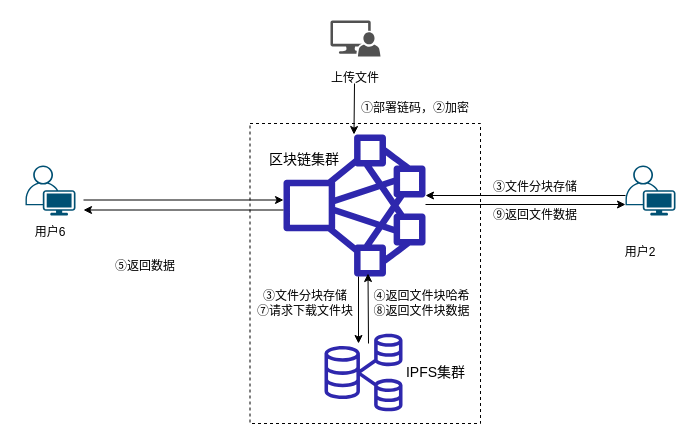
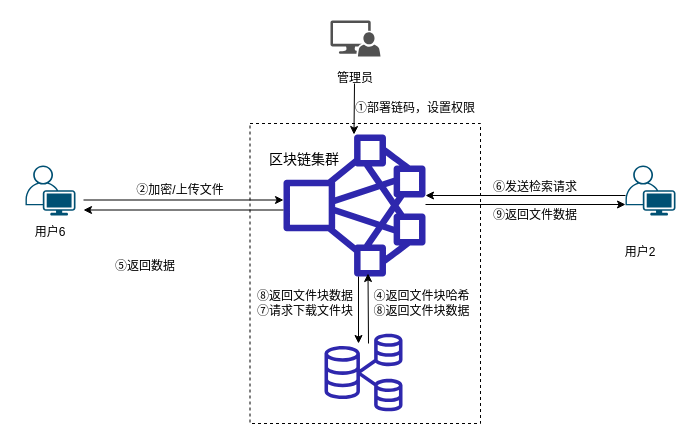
node "上传文件": label "上传文件" -> "管理员"
node "①部署链码，②加密": label "①部署链码，②加密" -> "①部署链码，设置权限"
node "③文件分块存储": label "③文件分块存储" -> "⑥发送检索请求"
node "②加密/上传文件": added
node "③文件分块存储 ⑦请求下载文件块": label "③文件分块存储 ⑦请求下载文件块" -> "⑧返回文件块数据 ⑦请求下载文件块"
node "IPFS集群": removed
